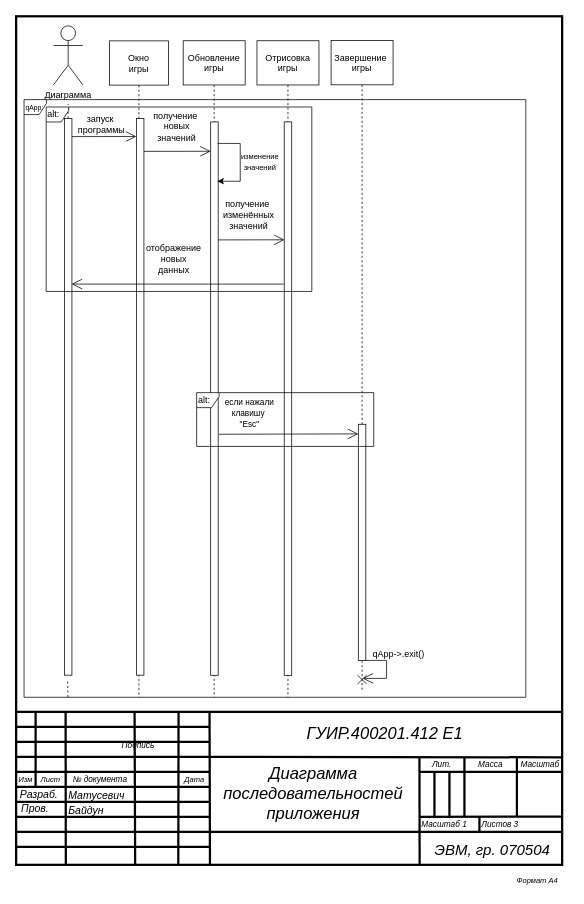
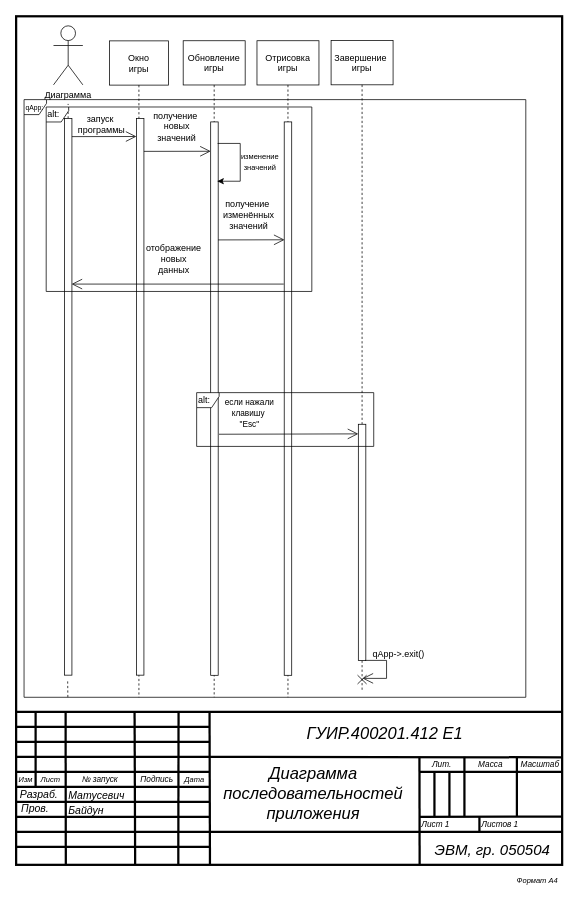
node "Подпись": moved (138, 746) -> (157, 779)
node "№ документа": label "№ документа" -> "№ запуск"
node "Масштаб 1": label "Масштаб 1" -> "Лист 1"
node "Листов 3": label "Листов 3" -> "Листов 1"
node "ЭВМ, гр. 070504": label "ЭВМ, гр. 070504" -> "ЭВМ, гр. 050504"
